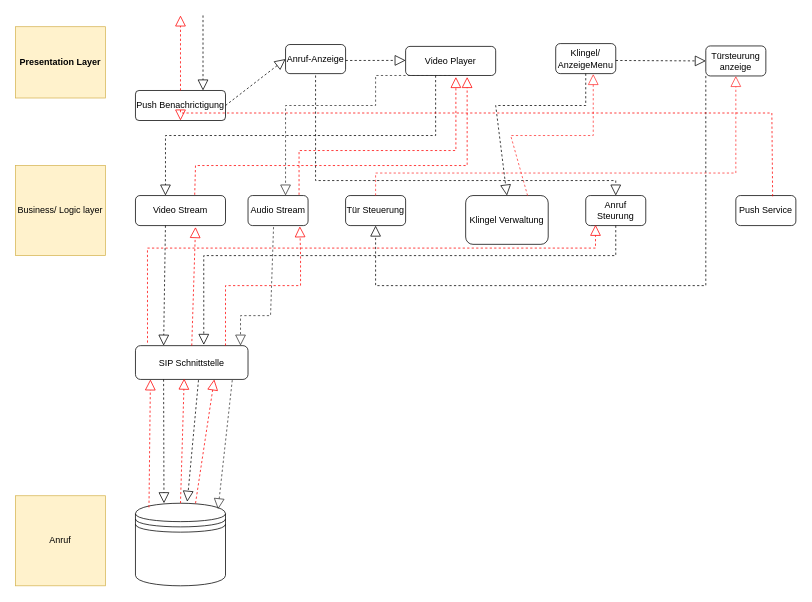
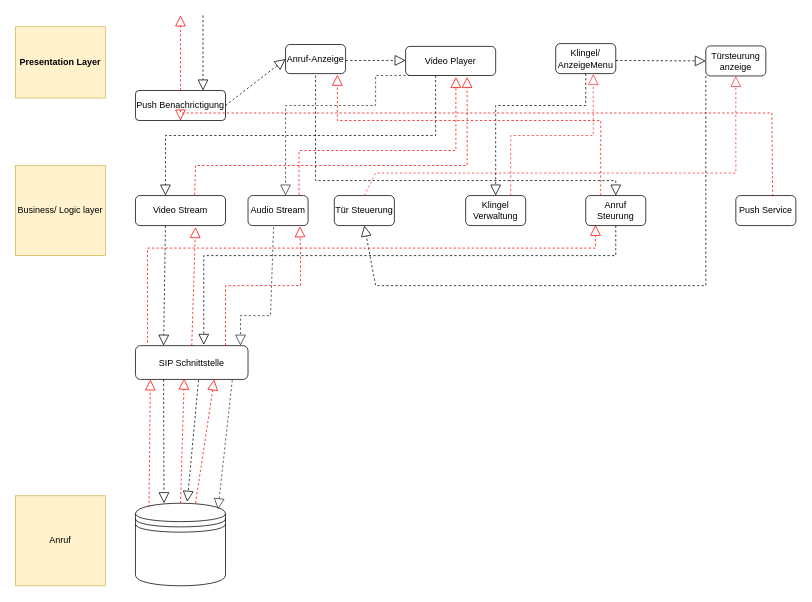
edge "Anruf Steurung" -> "Anruf-Anzeige": added
node "Tür Steuerung": moved (375, 210) -> (364, 210)
node "Klingel Verwaltung": size 83x49 -> 60x30
